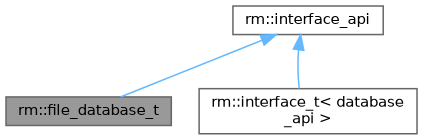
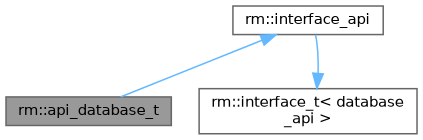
edge "rm::interface_t< database _api >" -> "rm::interface_api": reversed
node "rm::file_database_t": label "rm::file_database_t" -> "rm::api_database_t"
